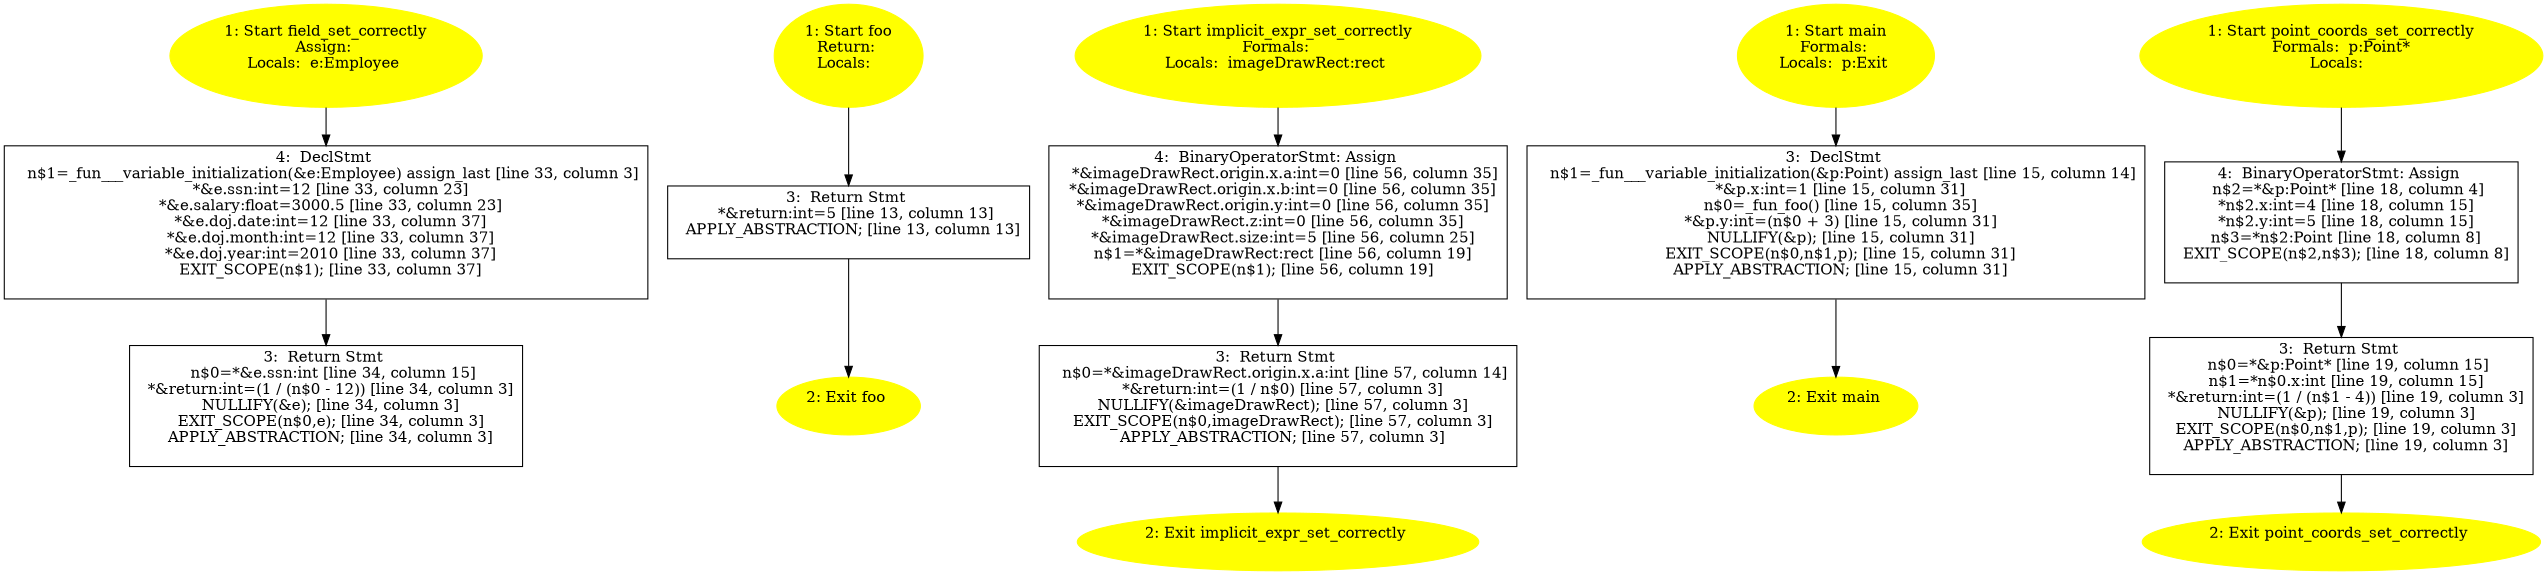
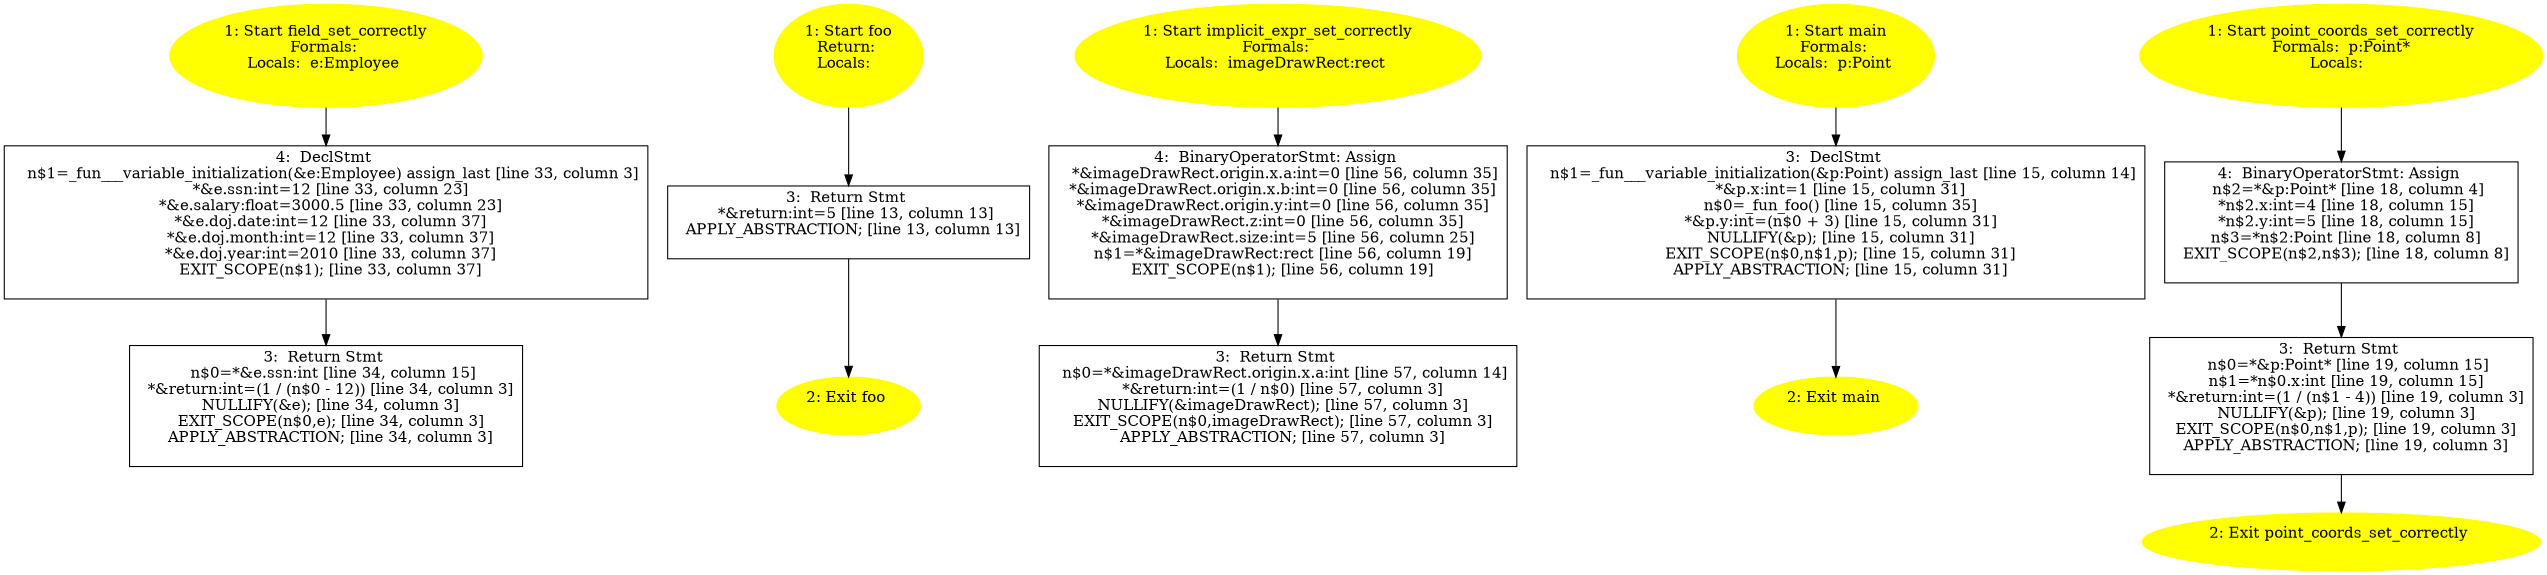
node "1: Start field_set_correctly Assign: Locals:  e:Employee": label "1: Start field_set_correctly Assign: Locals:  e:Employee" -> "1: Start field_set_correctly Formals: Locals:  e:Employee"
node "1: Start main Formals: Locals:  p:Exit": label "1: Start main Formals: Locals:  p:Exit" -> "1: Start main Formals: Locals:  p:Point"
node "2: Exit implicit_expr_set_correctly": removed
